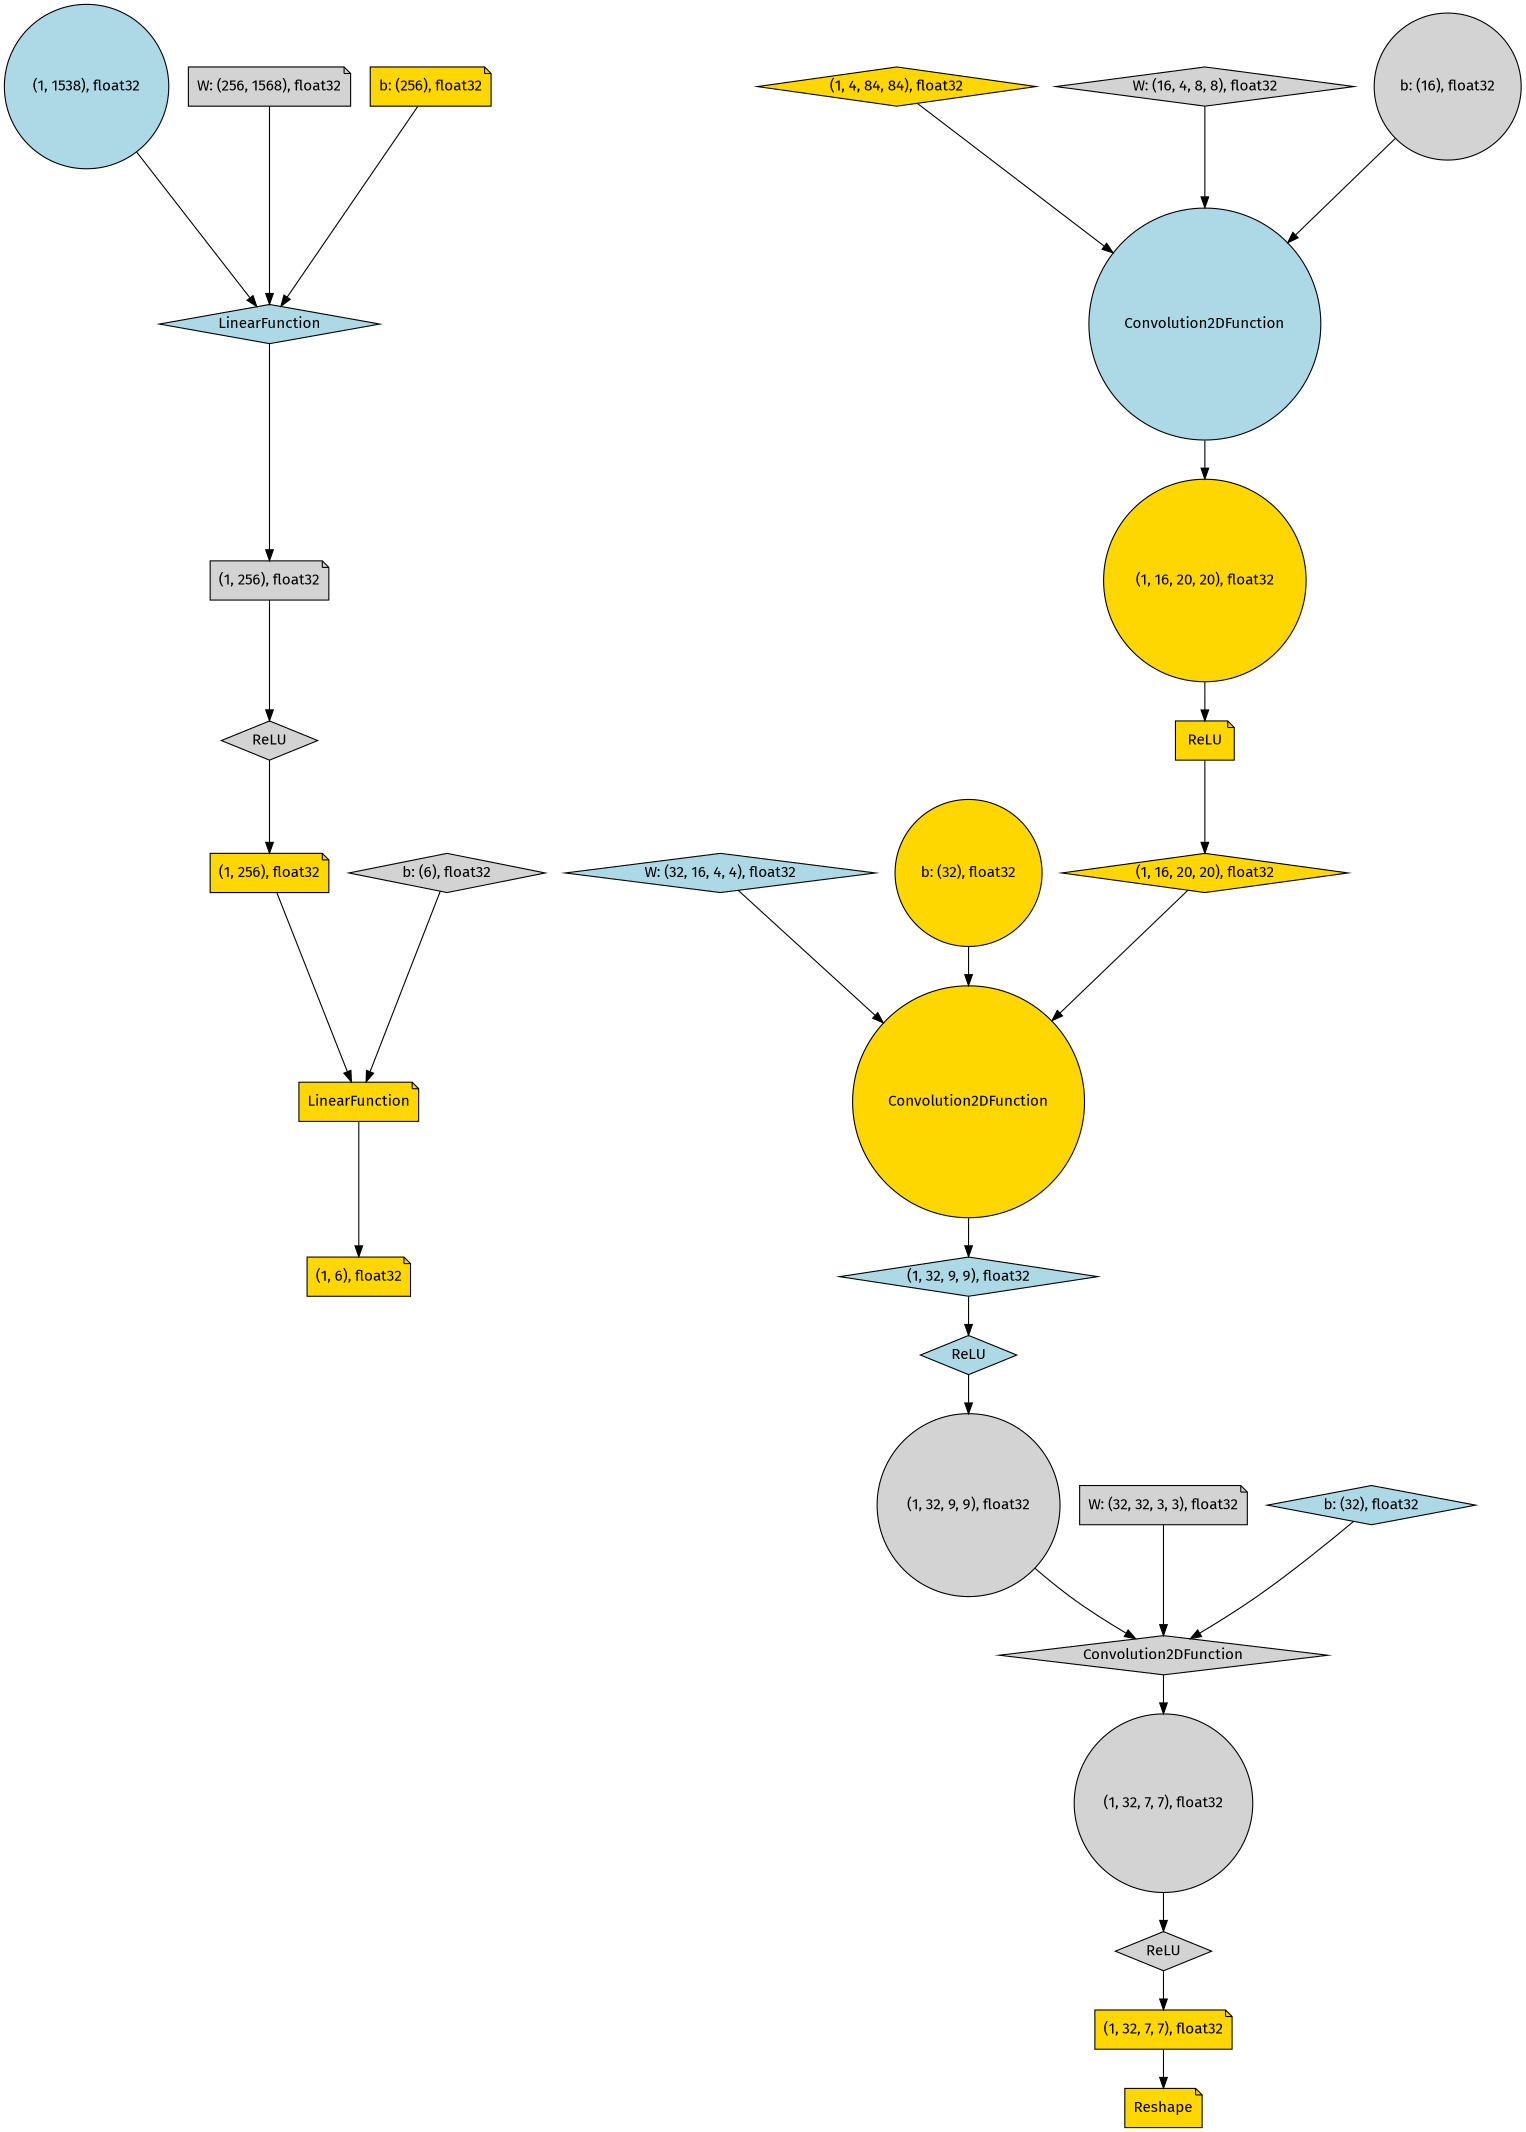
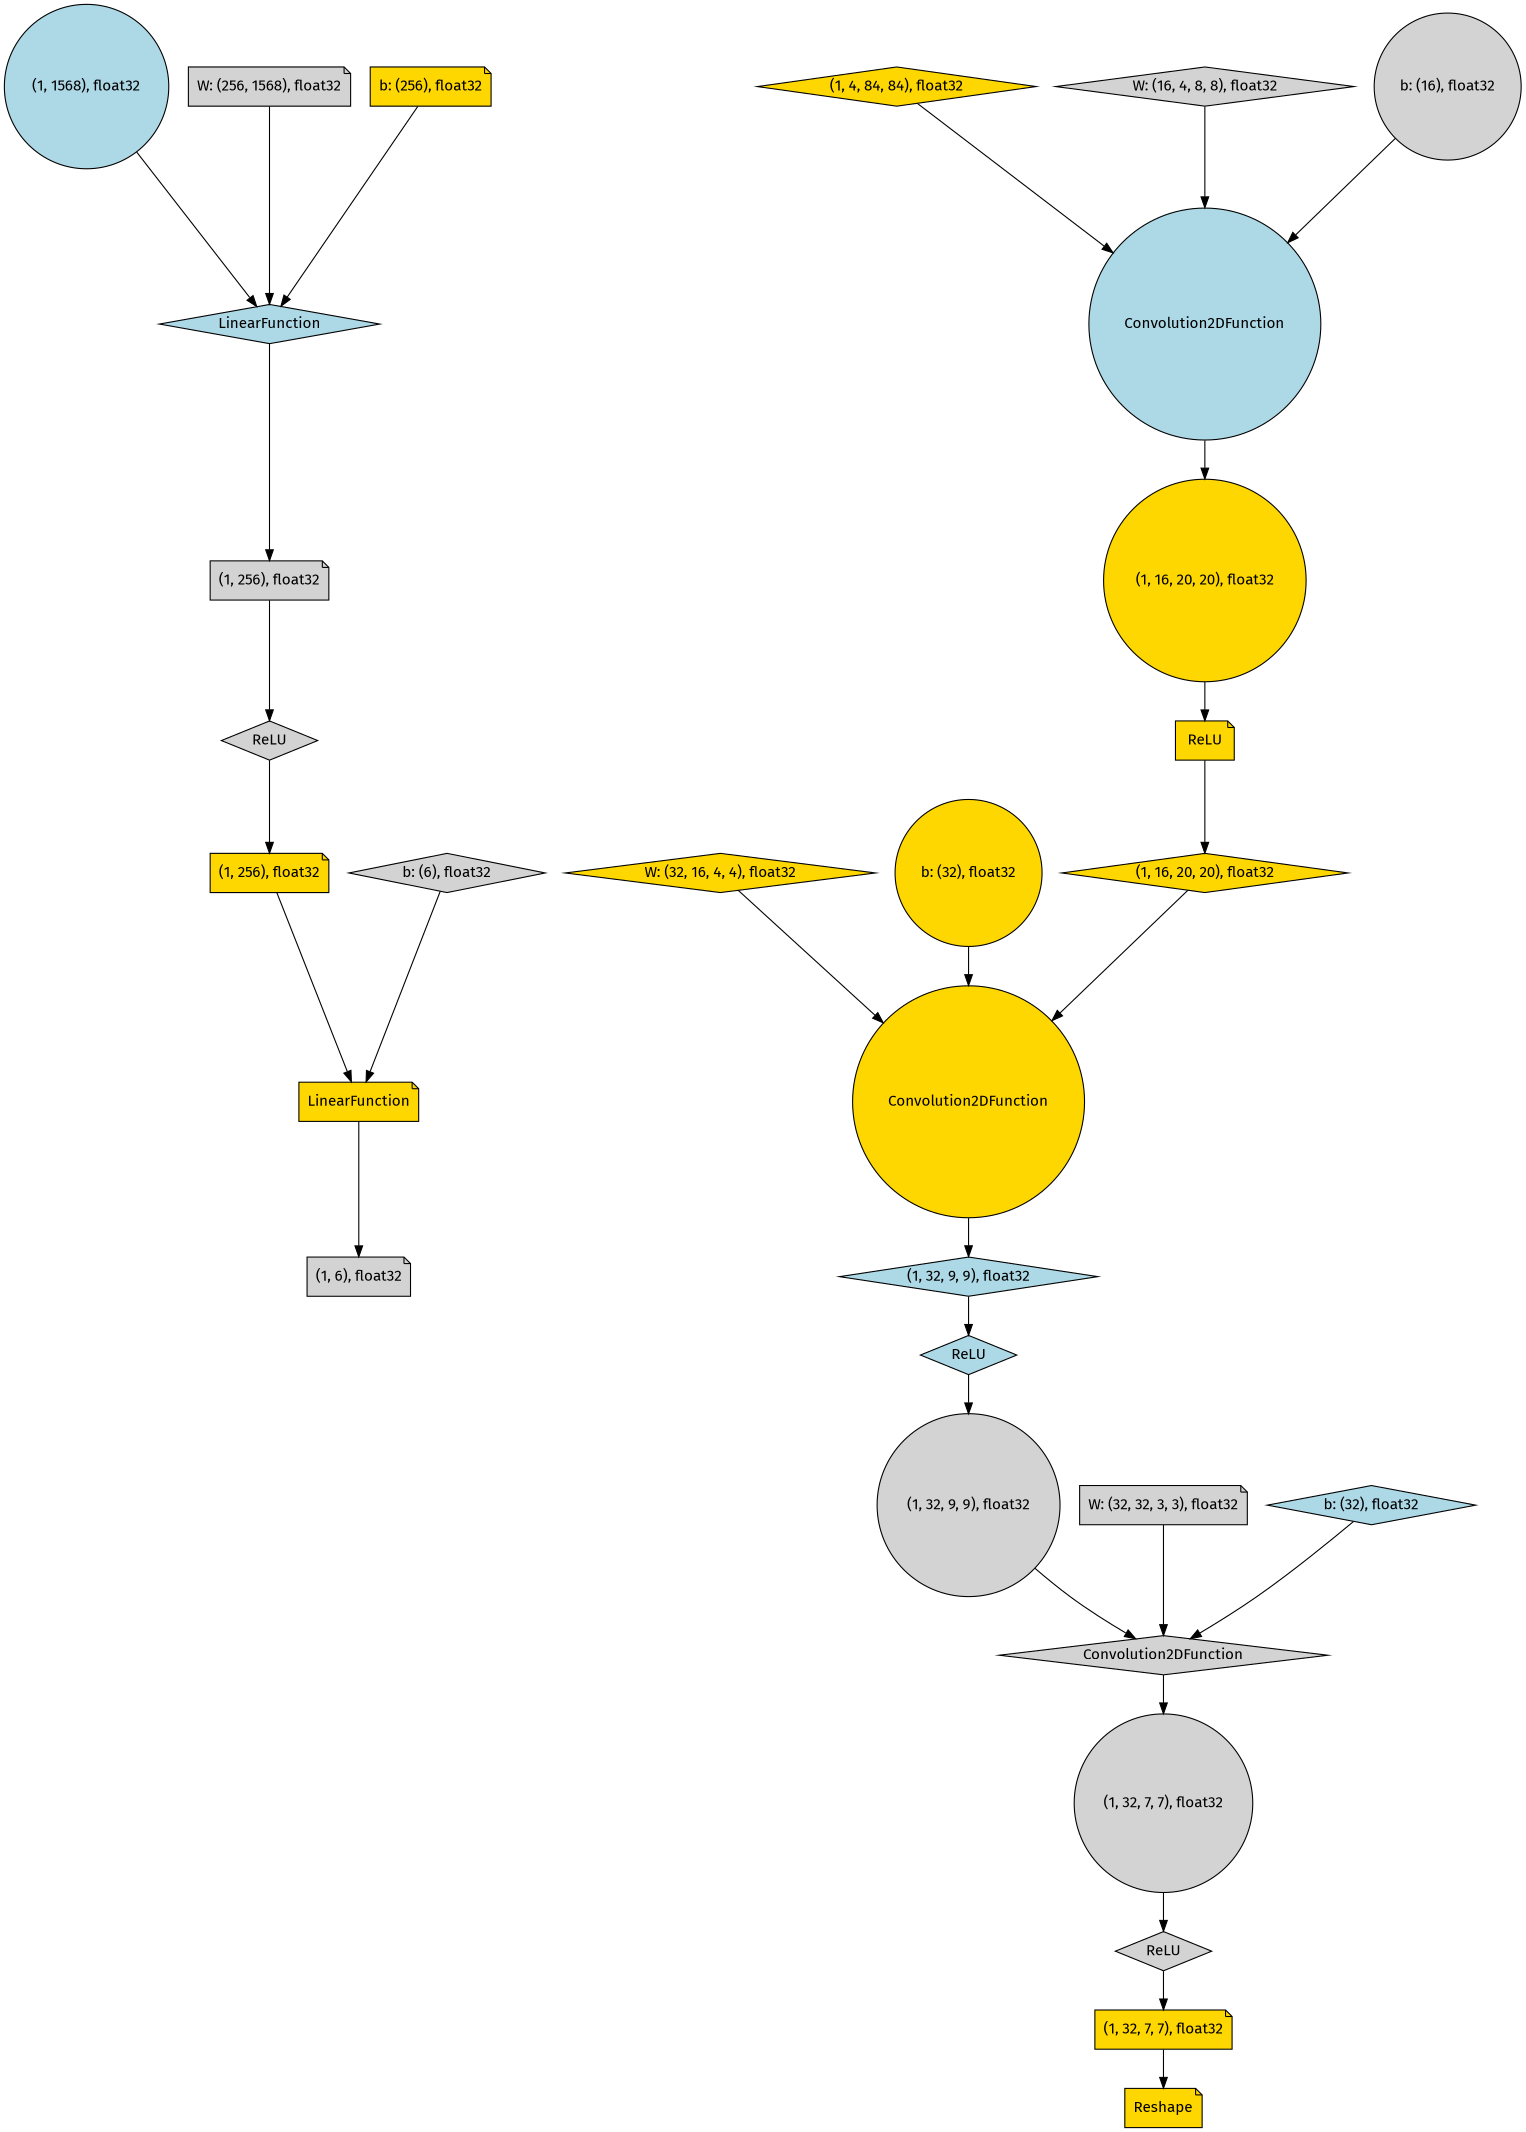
node "(1, 1538), float32": label "(1, 1538), float32" -> "(1, 1568), float32"
node "W: (32, 16, 4, 4), float32": fillcolor lightblue -> gold
node "(1, 6), float32": fillcolor gold -> lightgrey
